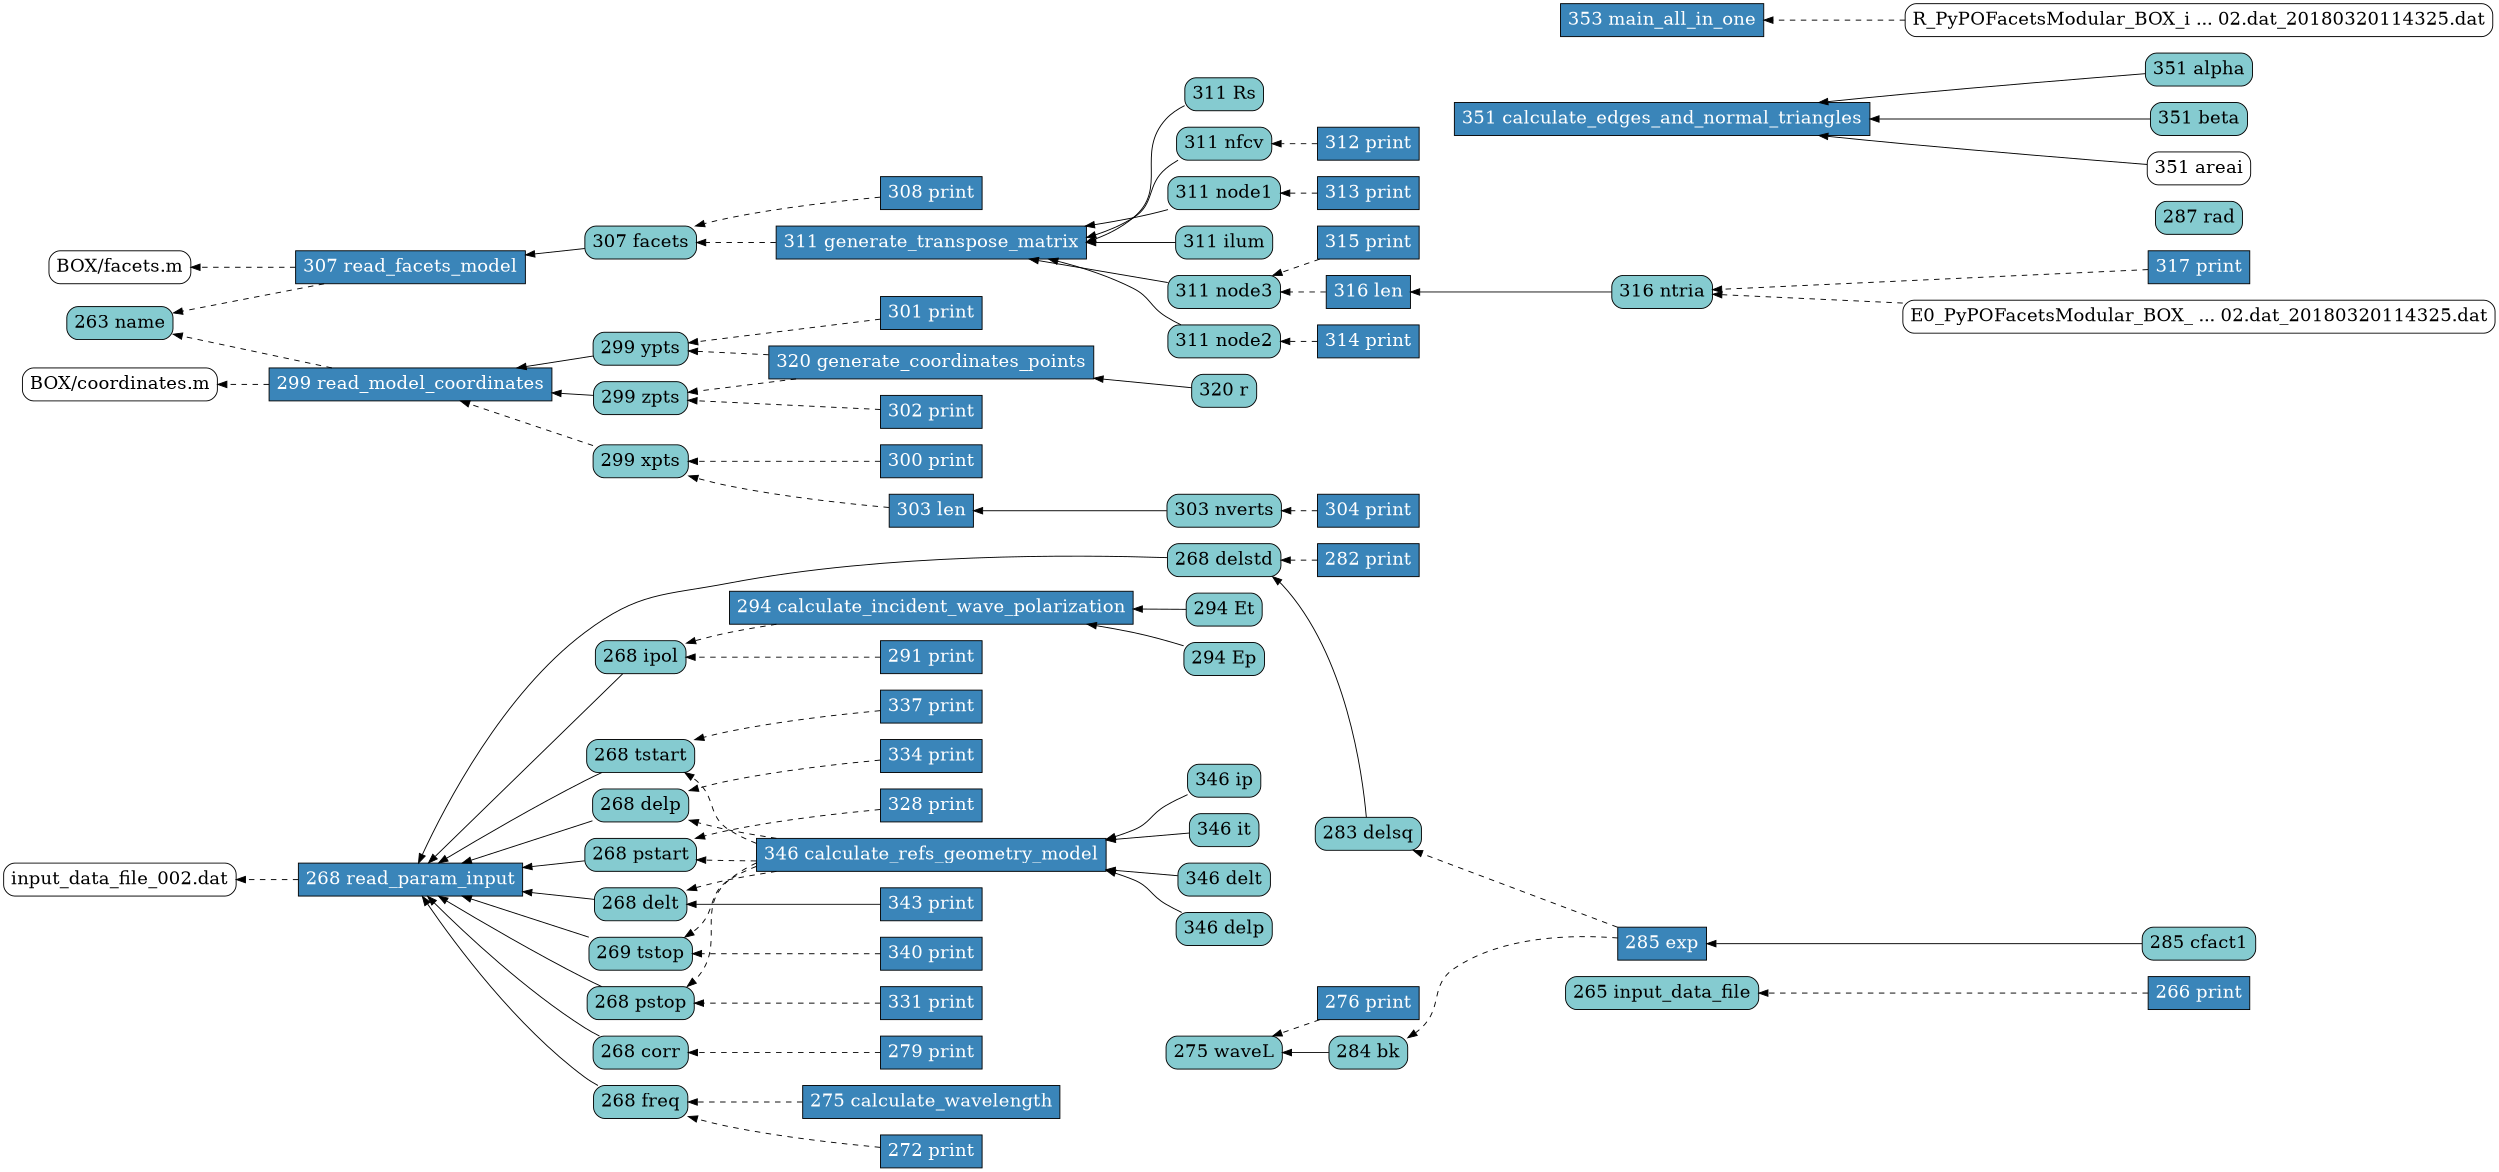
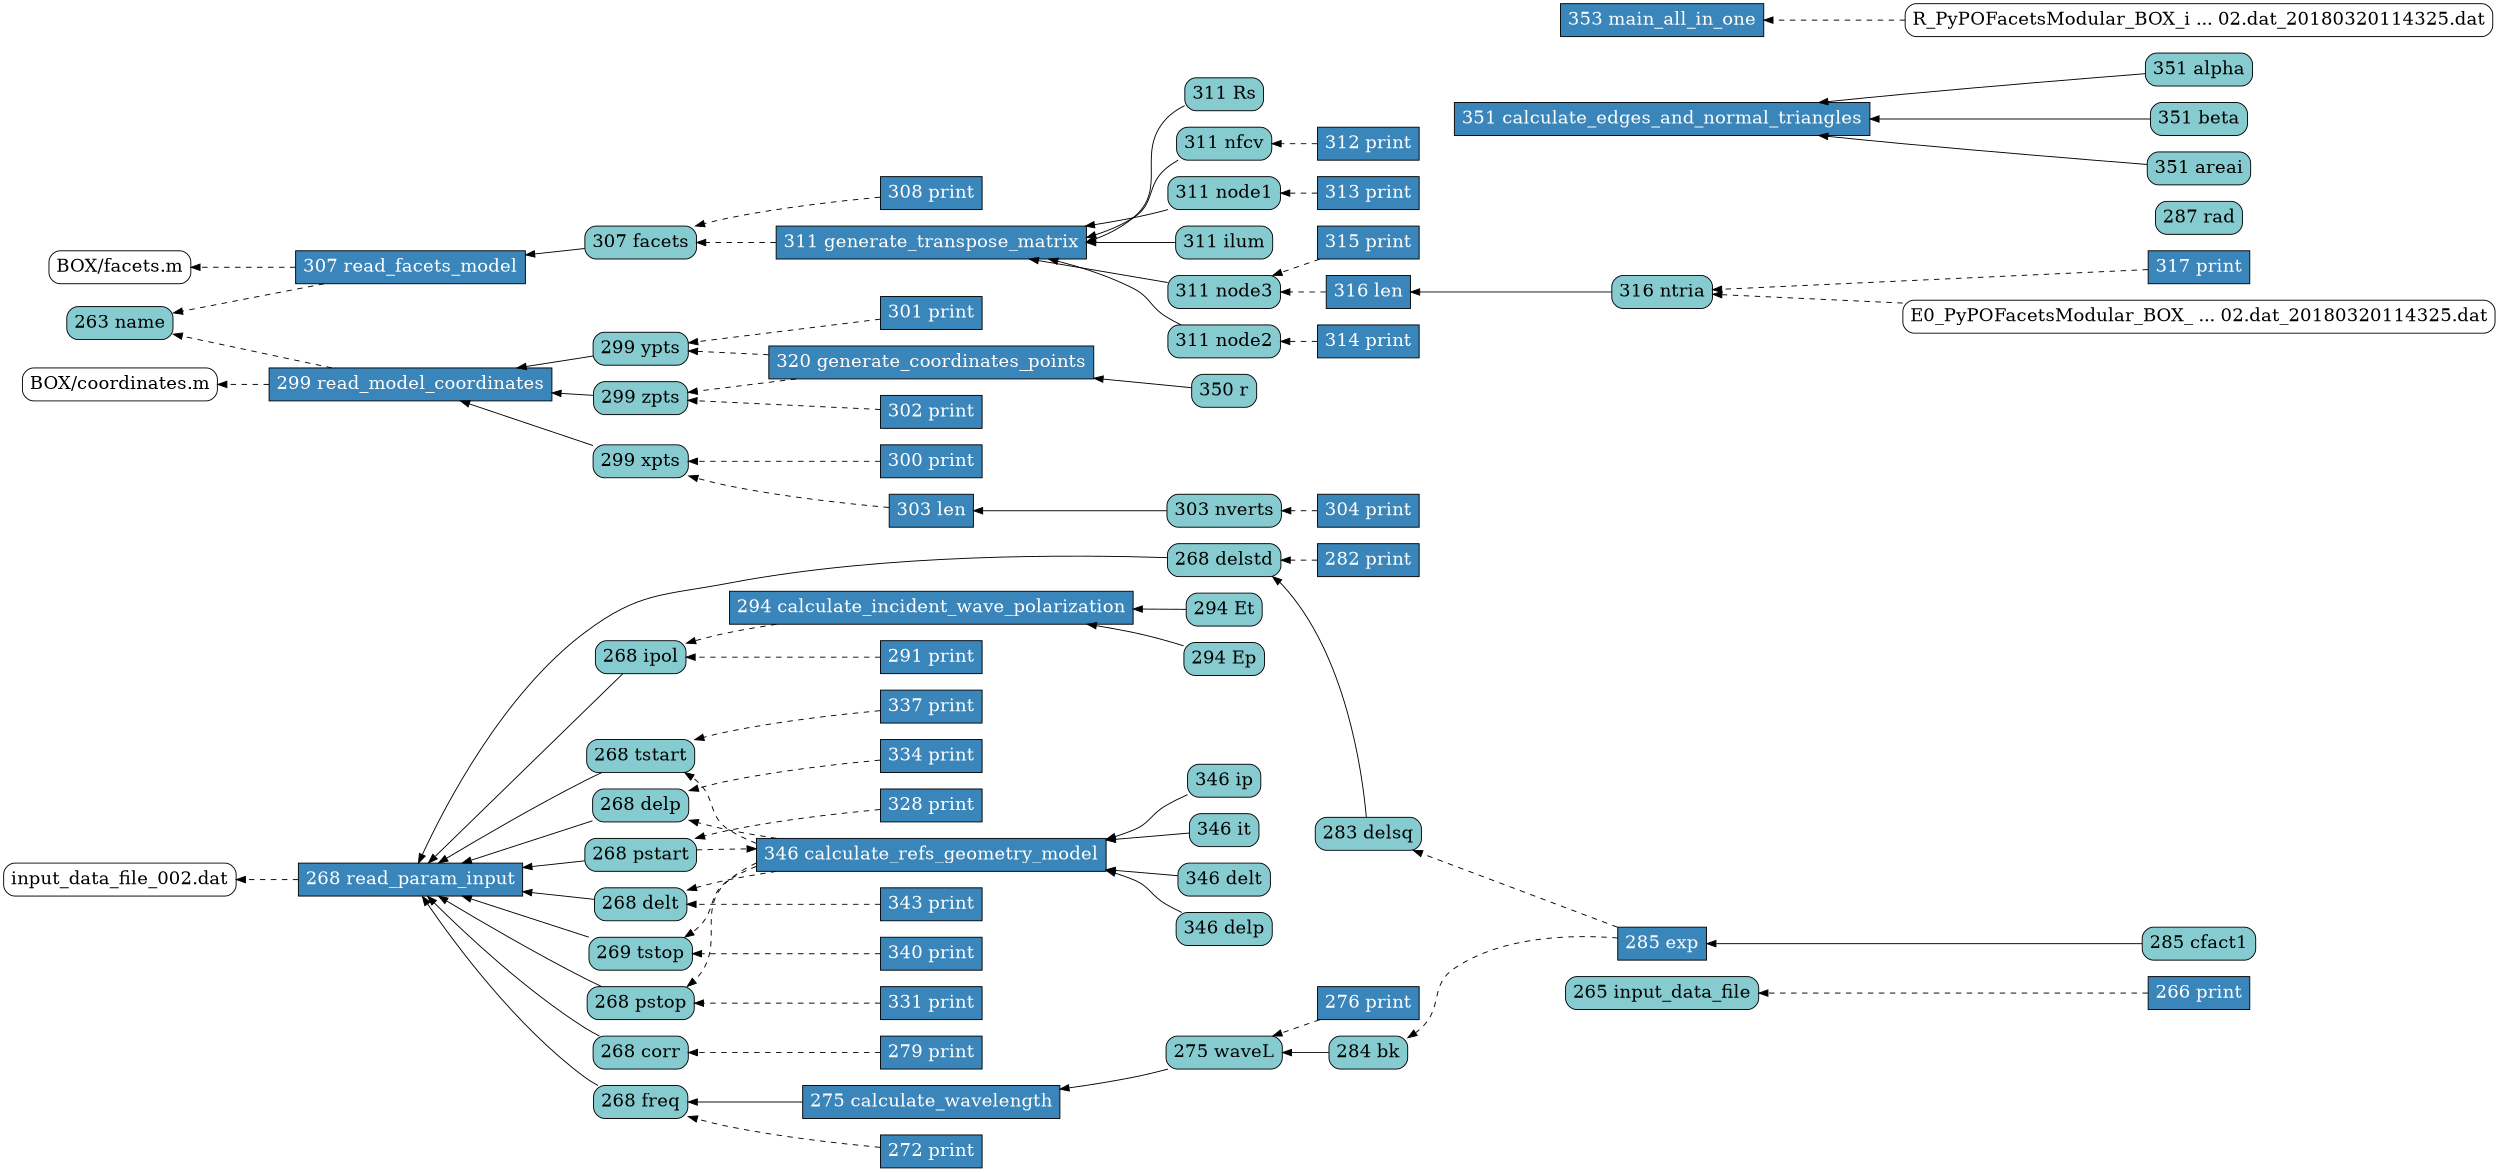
node "351 areai": fillcolor white -> #85cbd0
node "320 r": label "320 r" -> "350 r"
edge "299 xpts" -> "299 read_model_coordinates": style dashed -> solid
edge "346 calculate_refs_geometry_model" -> "268 pstart": reversed
edge "343 print" -> "268 delt": style solid -> dashed
edge "275 waveL" -> "275 calculate_wavelength": added
edge "275 calculate_wavelength" -> "268 freq": style dashed -> solid
